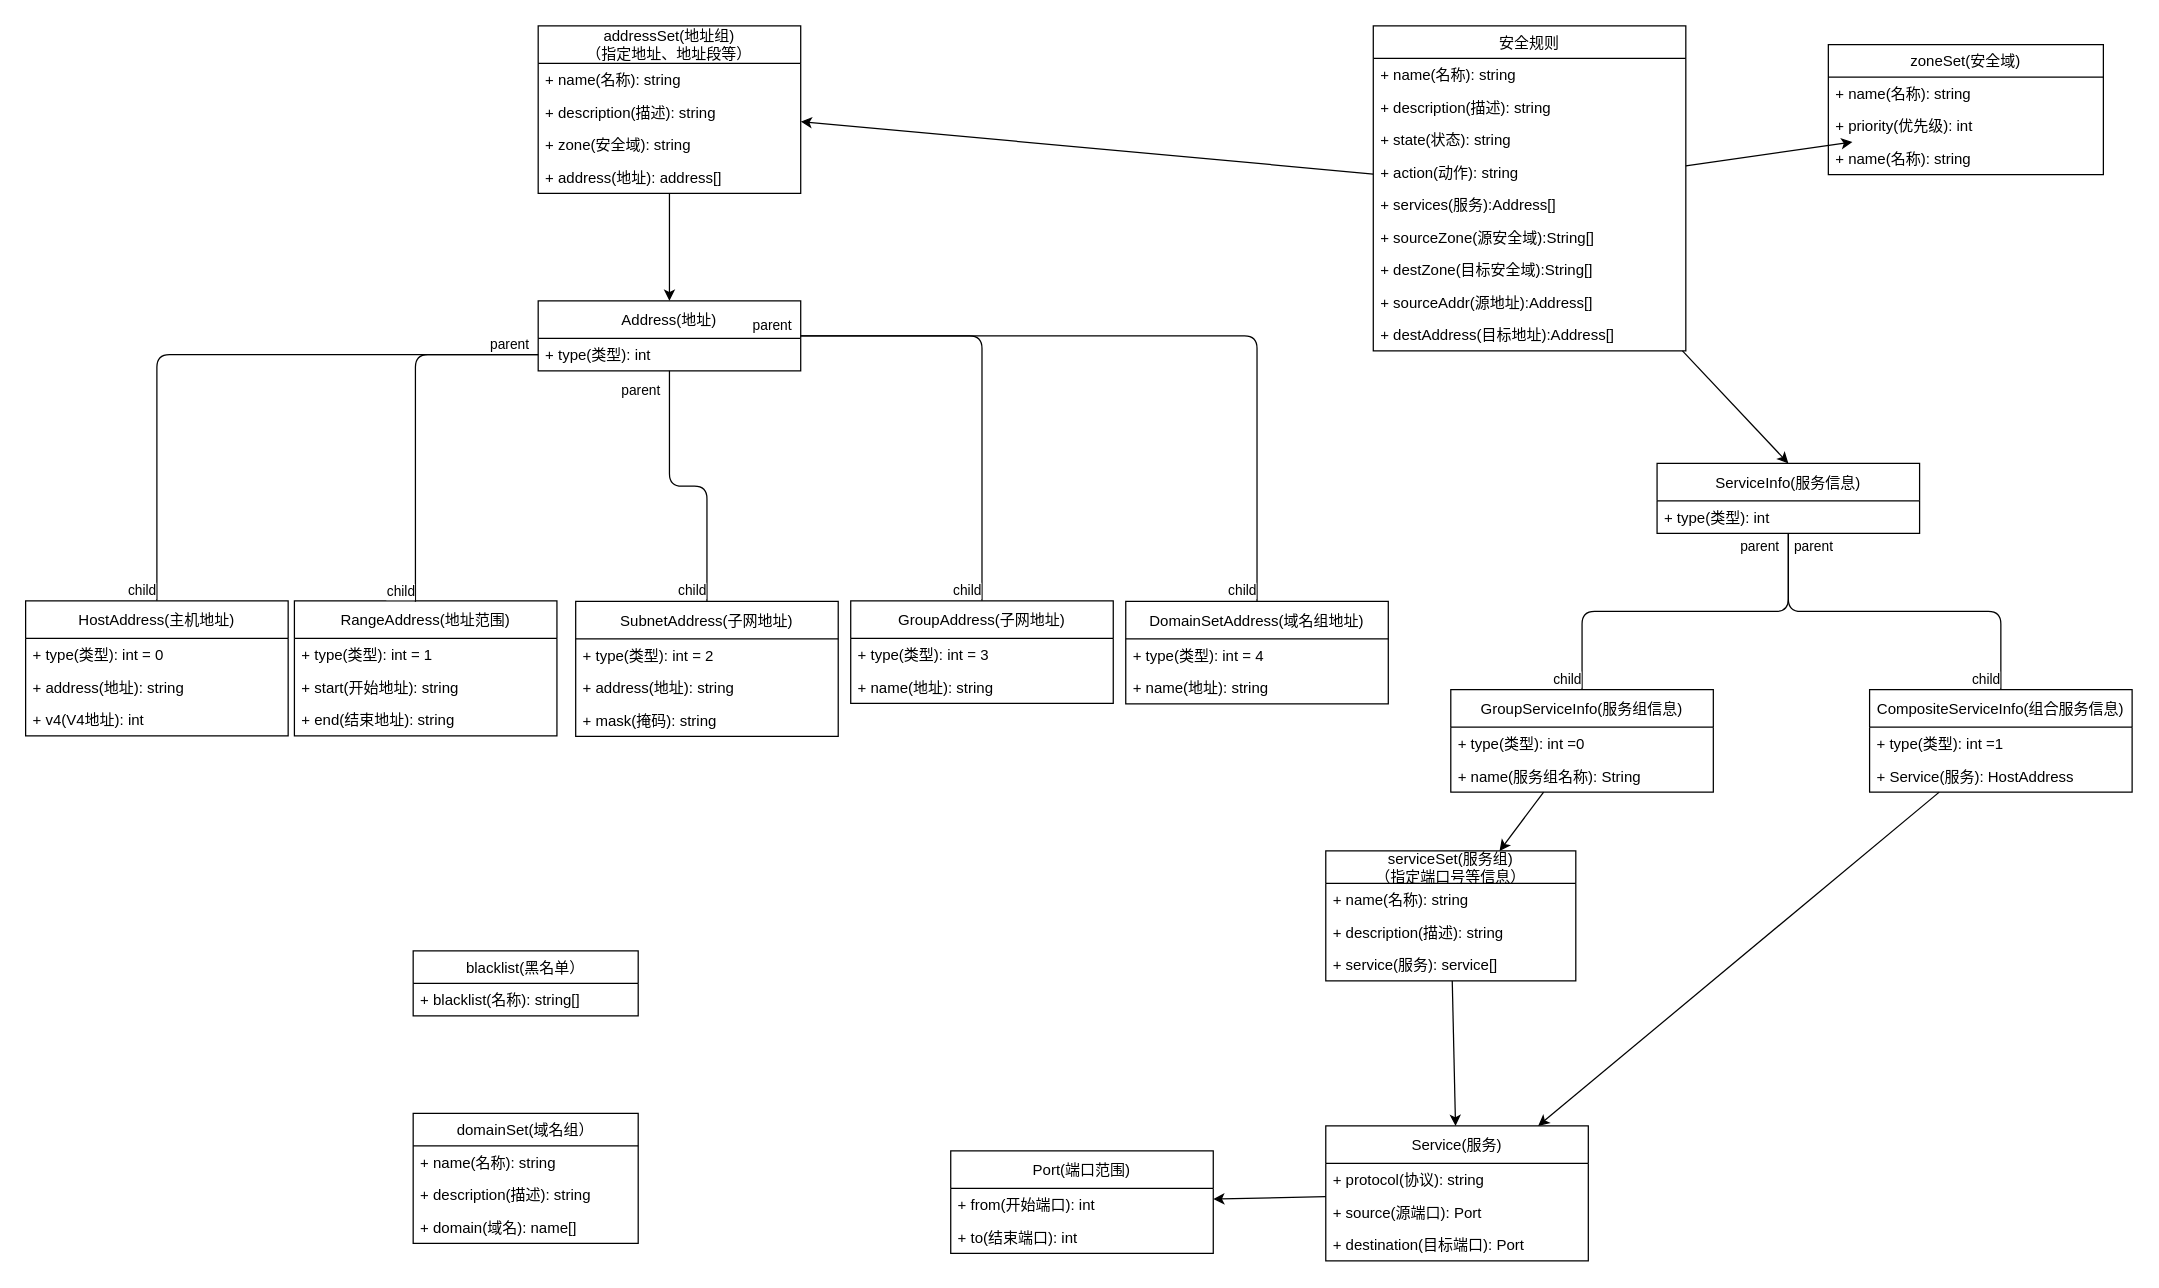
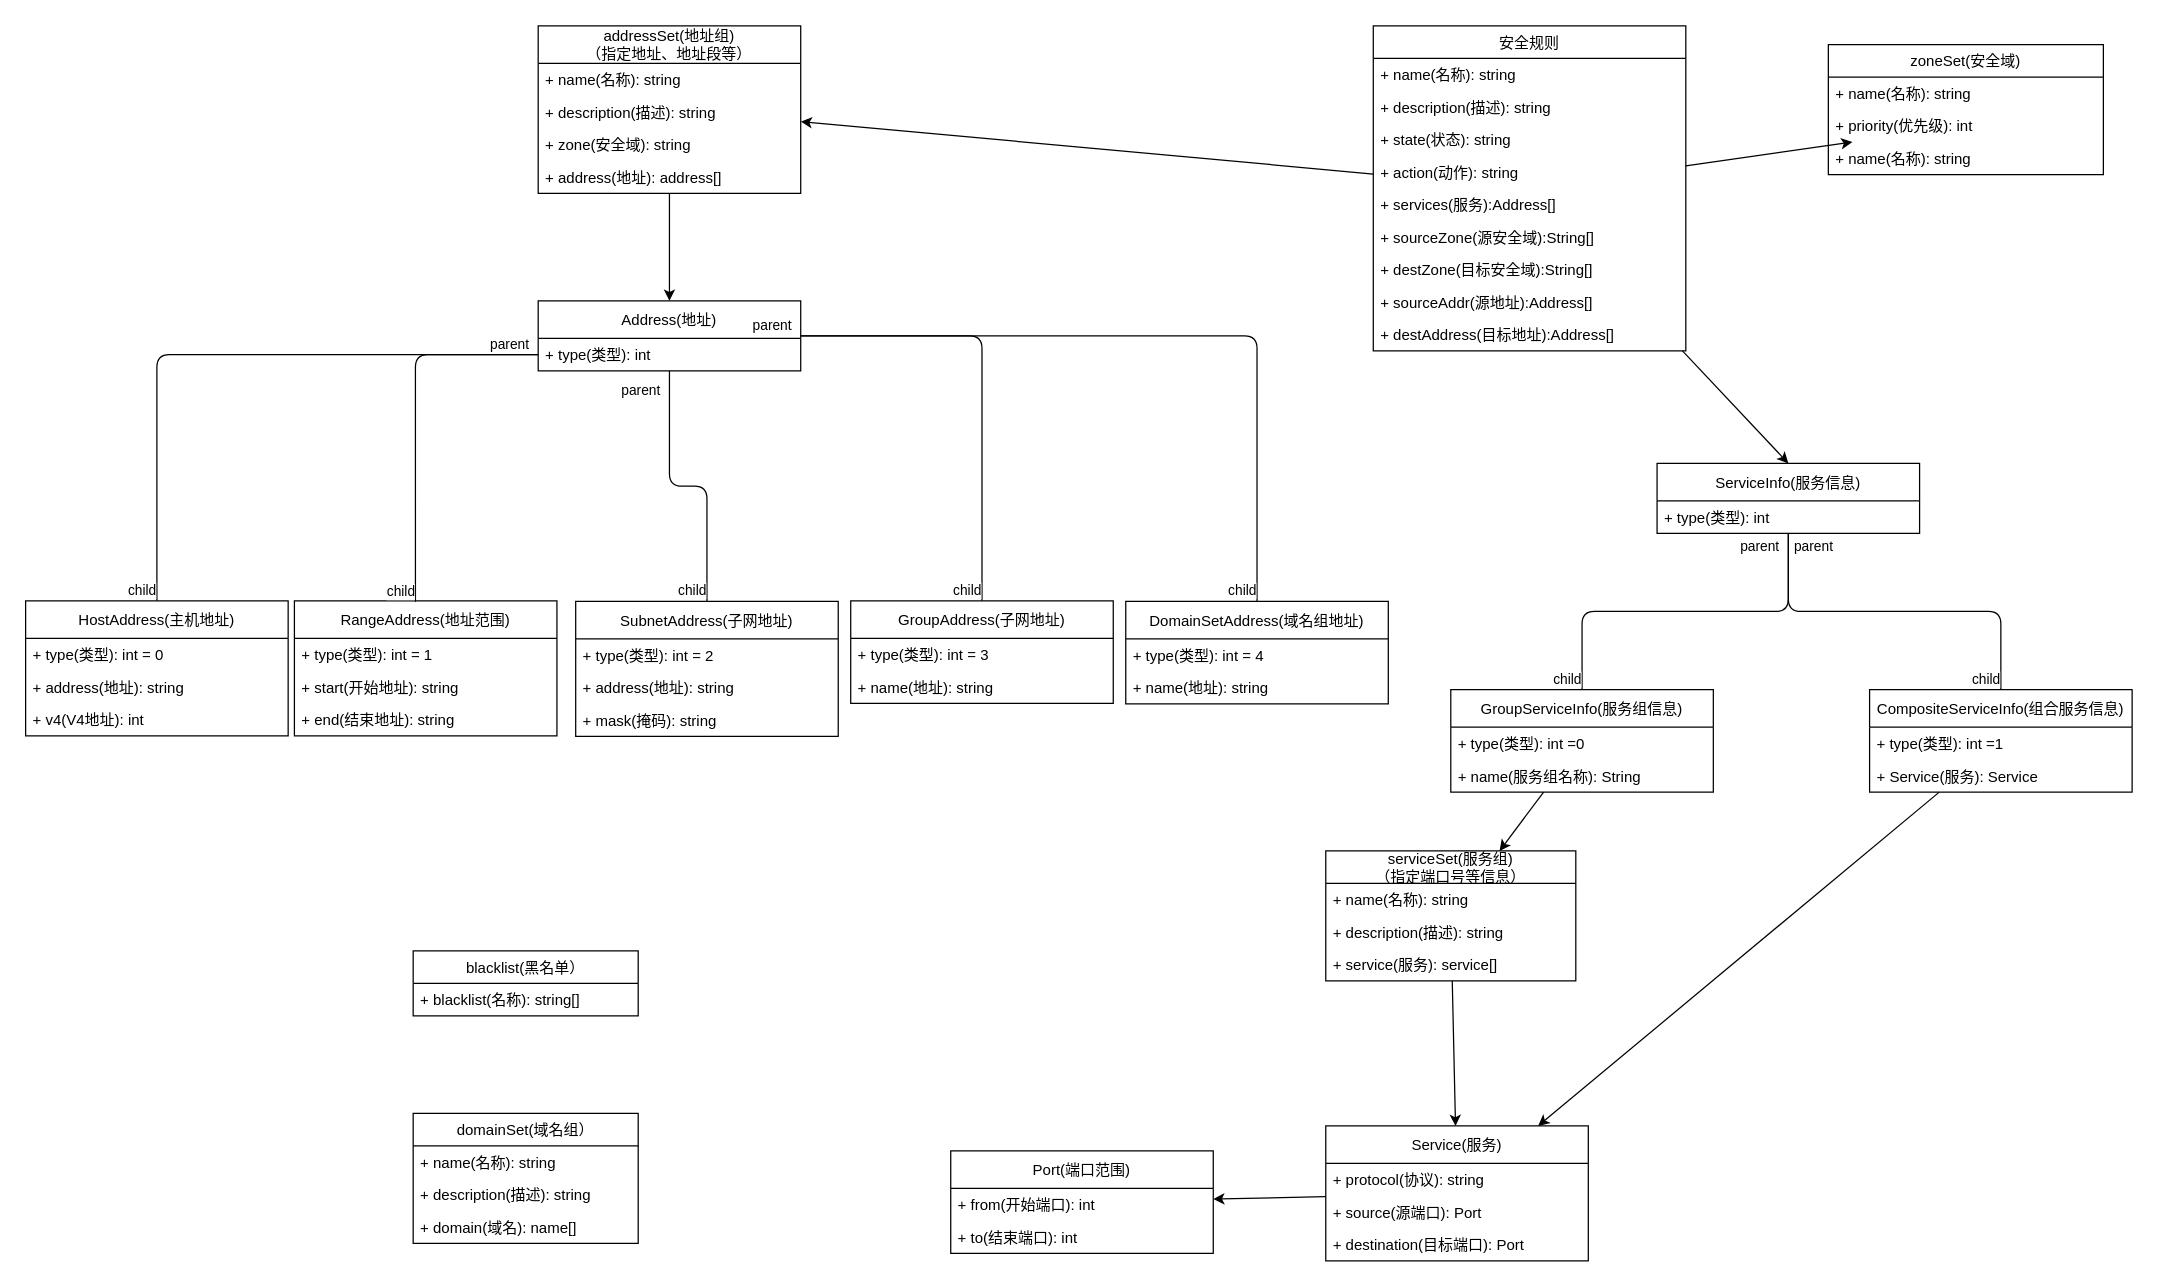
node "+ Service(服务): HostAddress": label "+ Service(服务): HostAddress" -> "+ Service(服务): Service"
